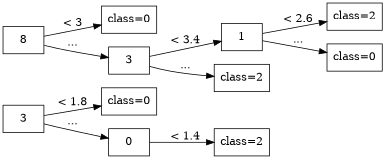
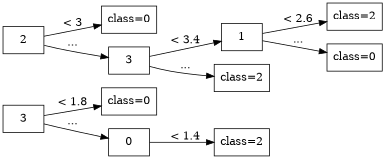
node "8": label "8" -> "2"
